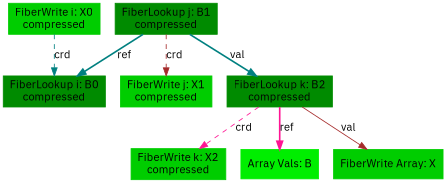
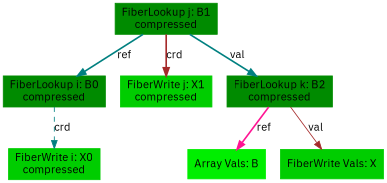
edge "FiberWrite i: X0 compressed" -> "FiberLookup i: B0 compressed": reversed
edge "FiberLookup j: B1 compressed" -> "FiberWrite j: X1 compressed": style dashed -> bold
node "FiberWrite k: X2 compressed": removed
node "FiberWrite Array: X": label "FiberWrite Array: X" -> "FiberWrite Vals: X"
